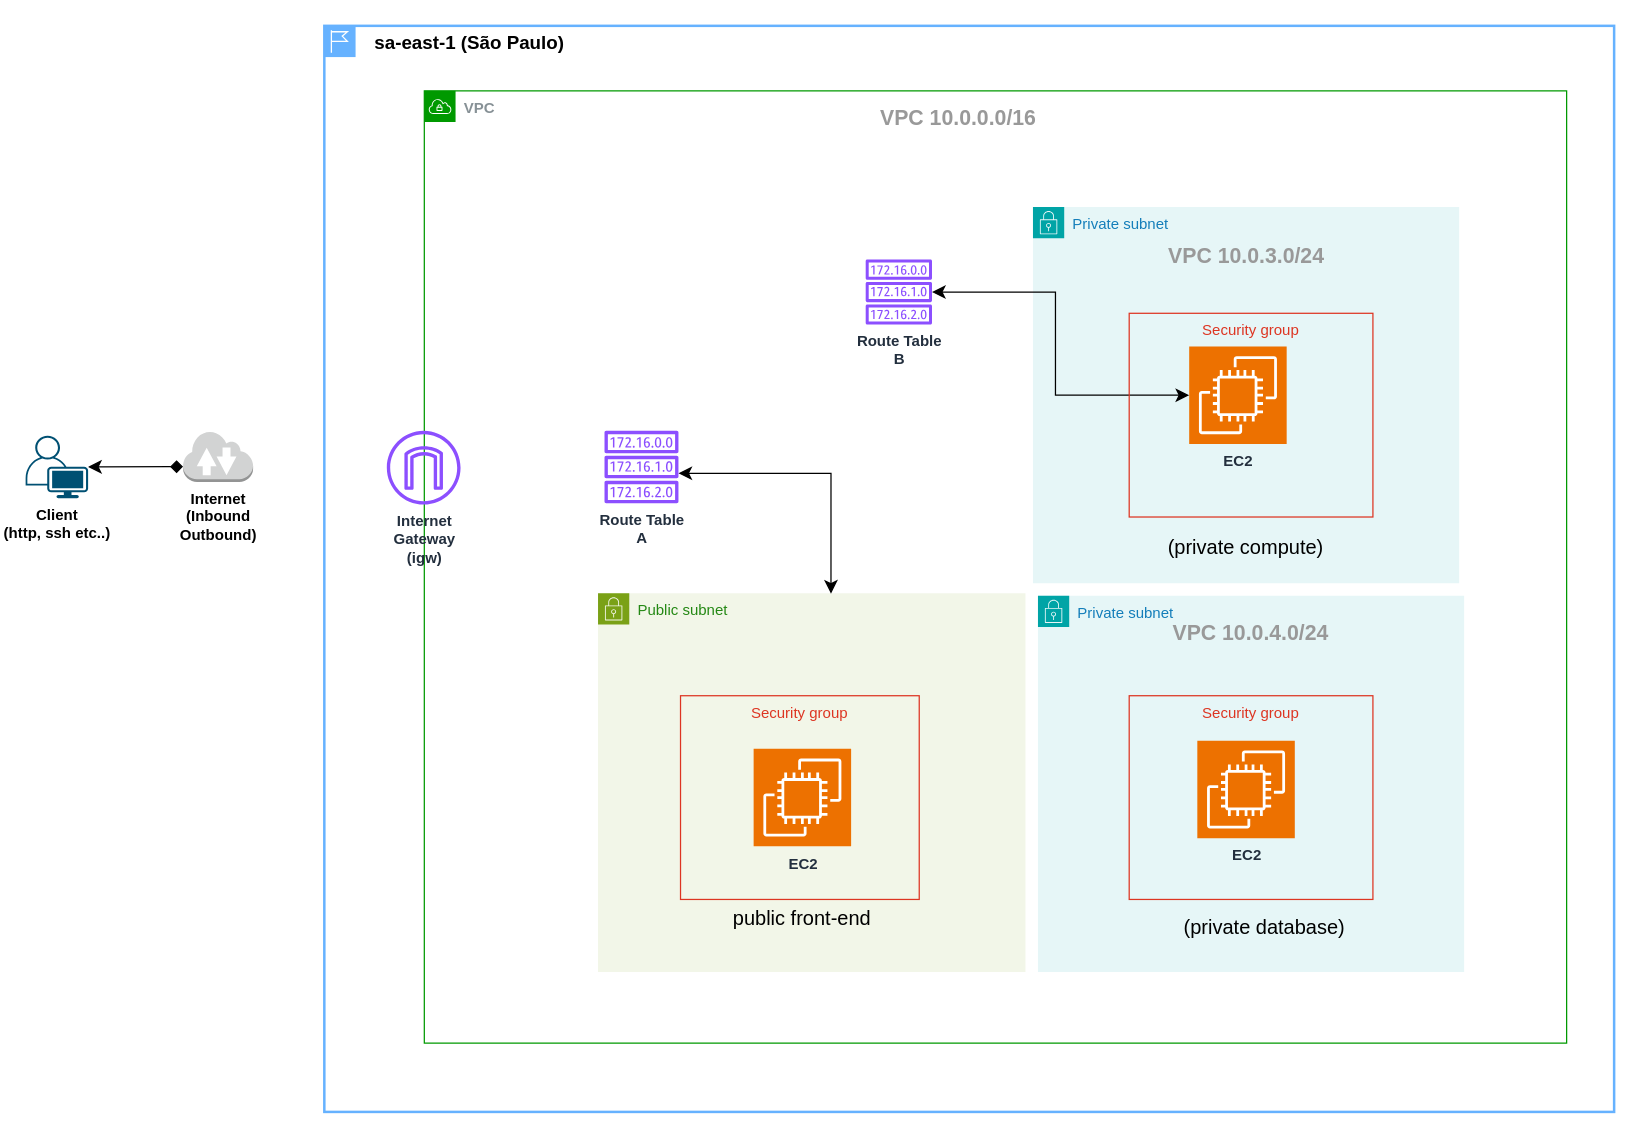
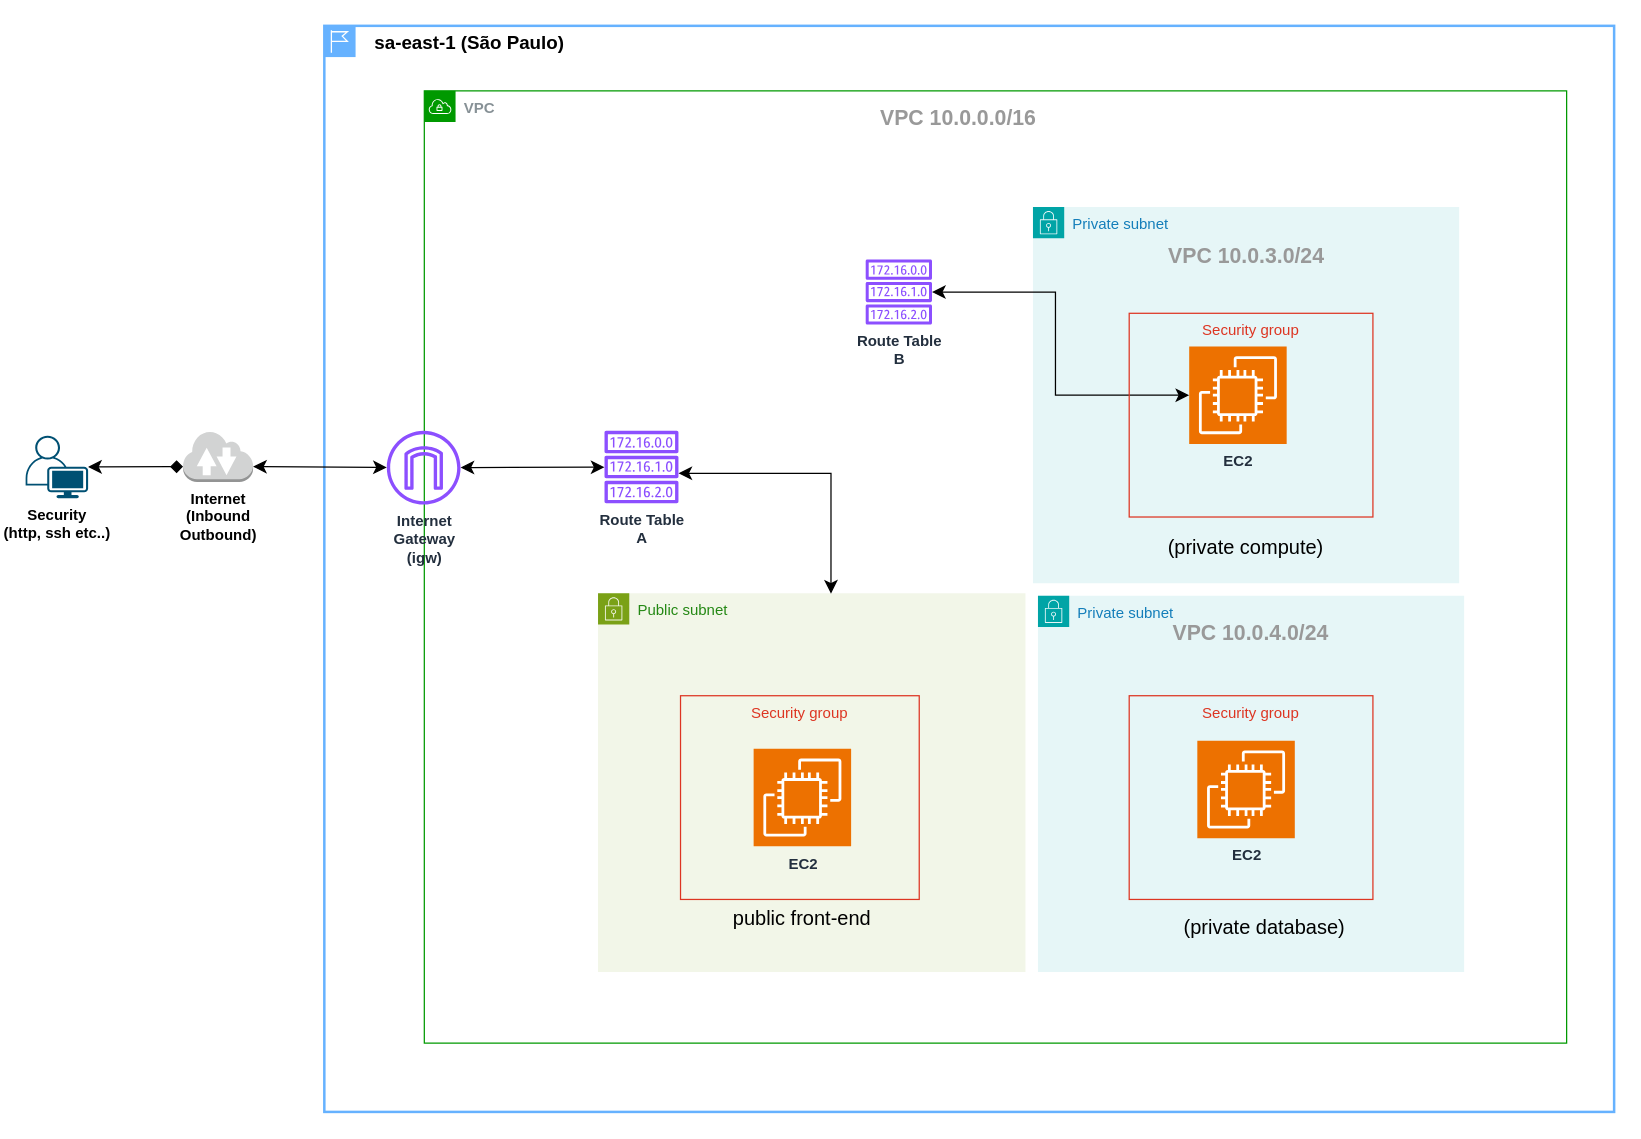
edge "Internet (Inbound Outbound)" -- "Internet Gateway (igw)": added
edge "Route Table A" -- "Internet Gateway (igw)": added
node "Client (http, ssh etc..)": label "Client (http, ssh etc..)" -> "Security (http, ssh etc..)"
